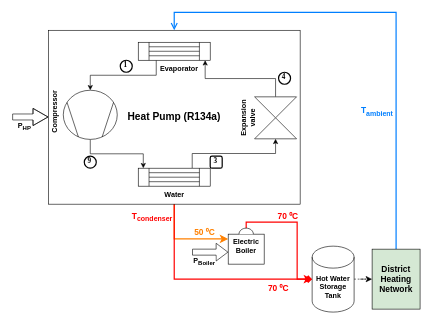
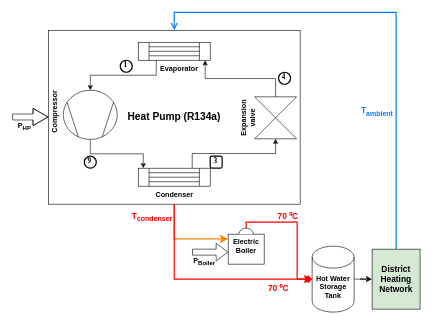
node "Water": label "Water" -> "Condenser"
node "50 ⁰C": removed
edge "Hot Water Storage Tank" -> "District Heating Network": style dashed -> solid
